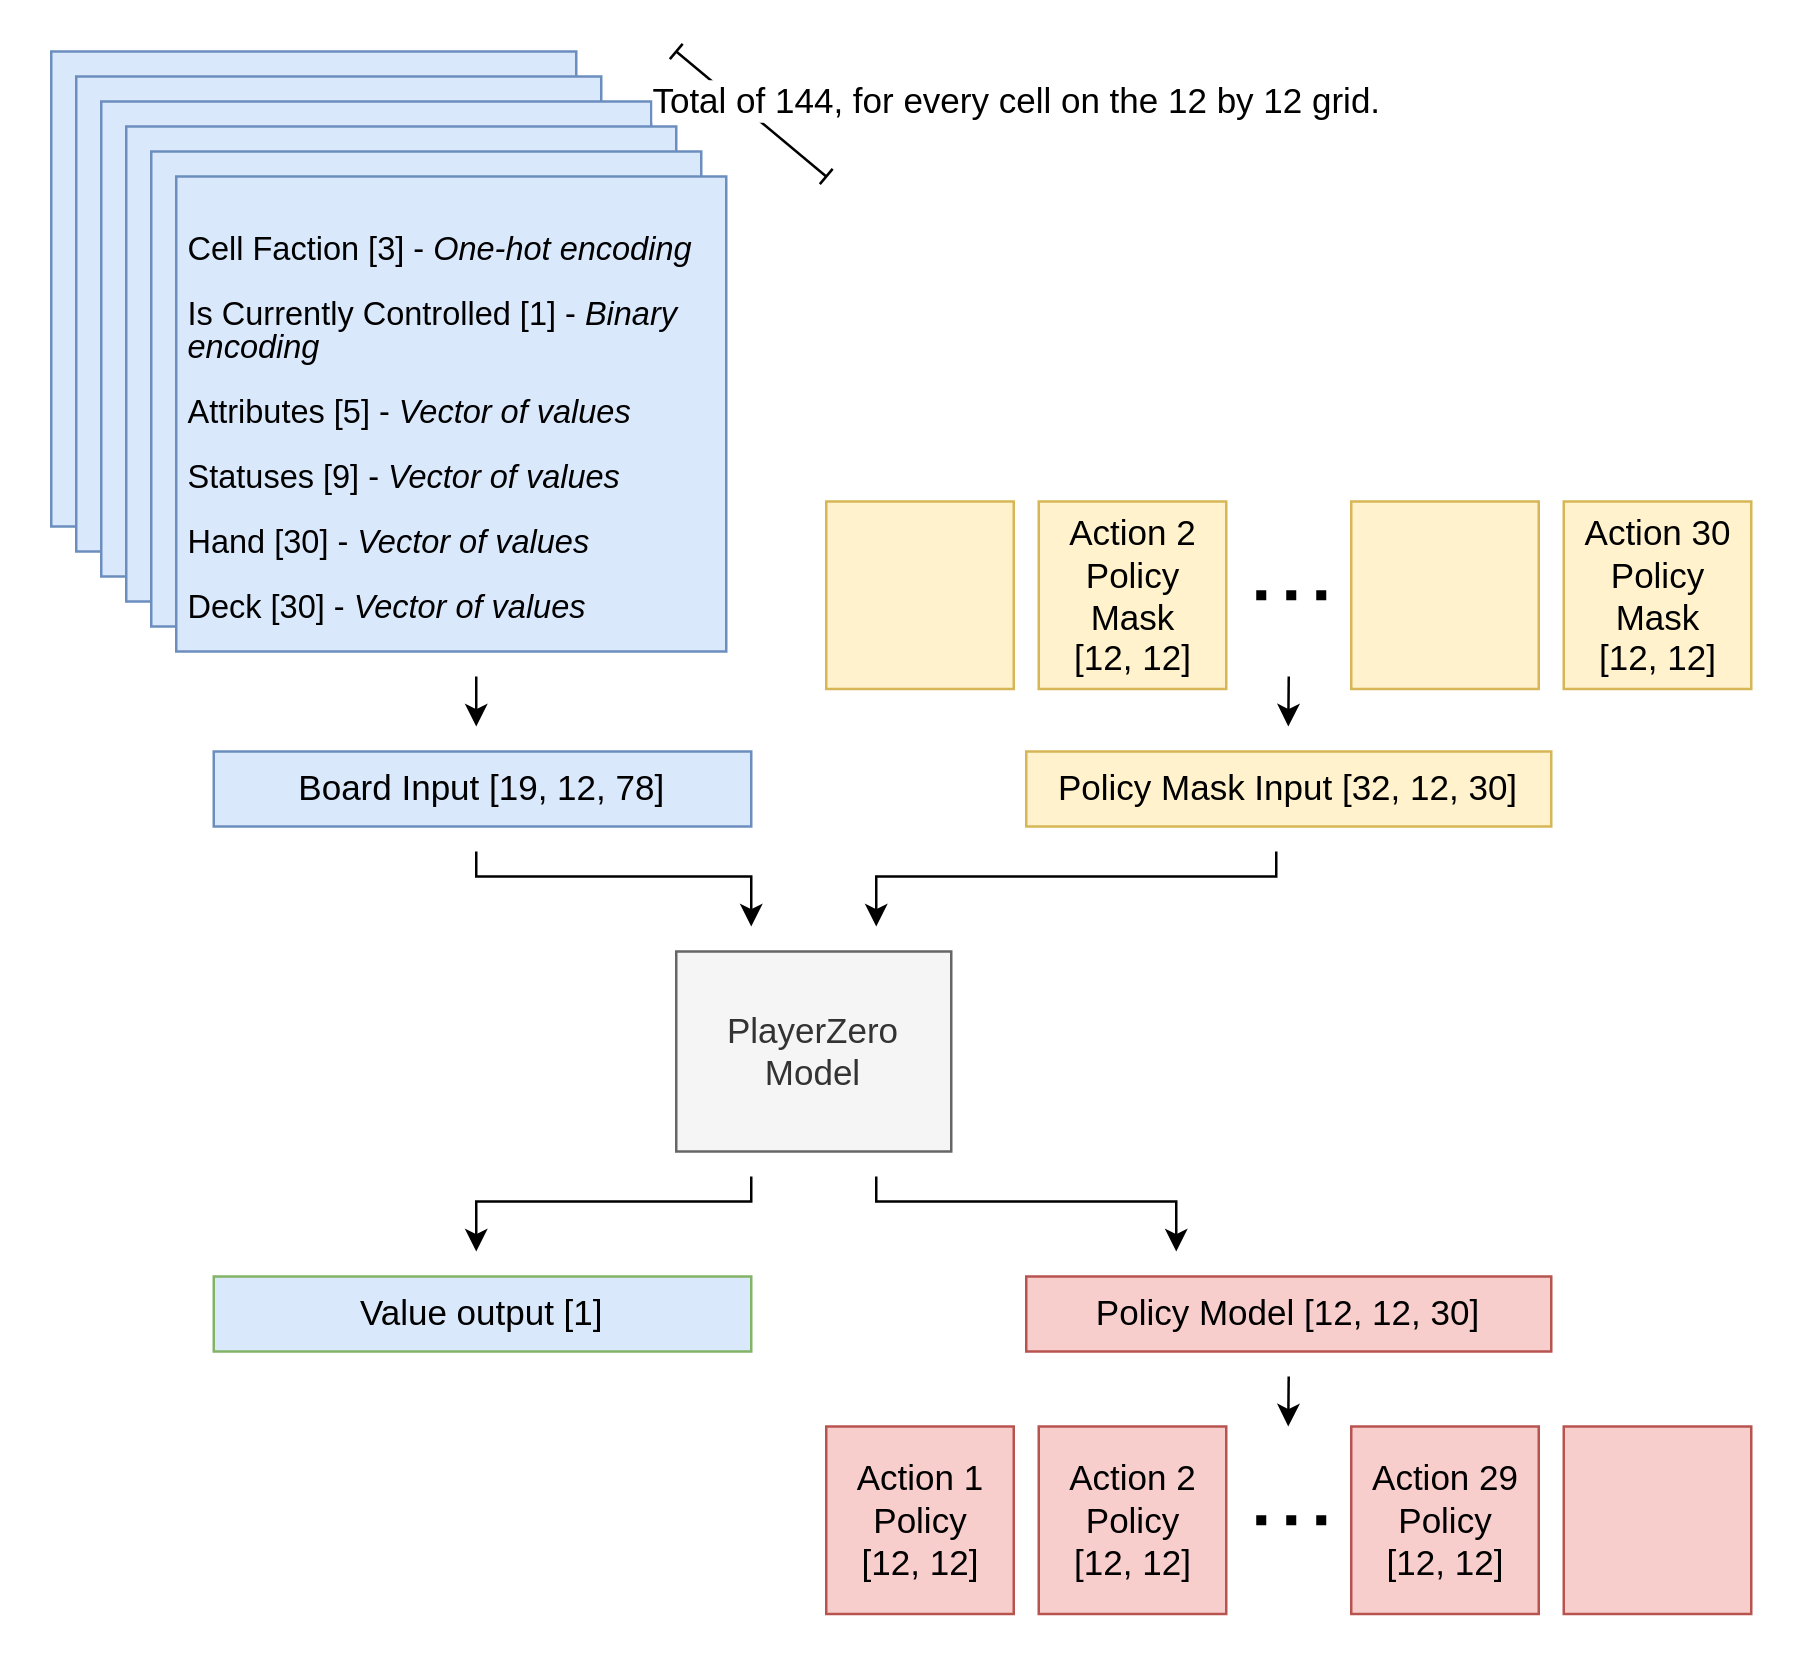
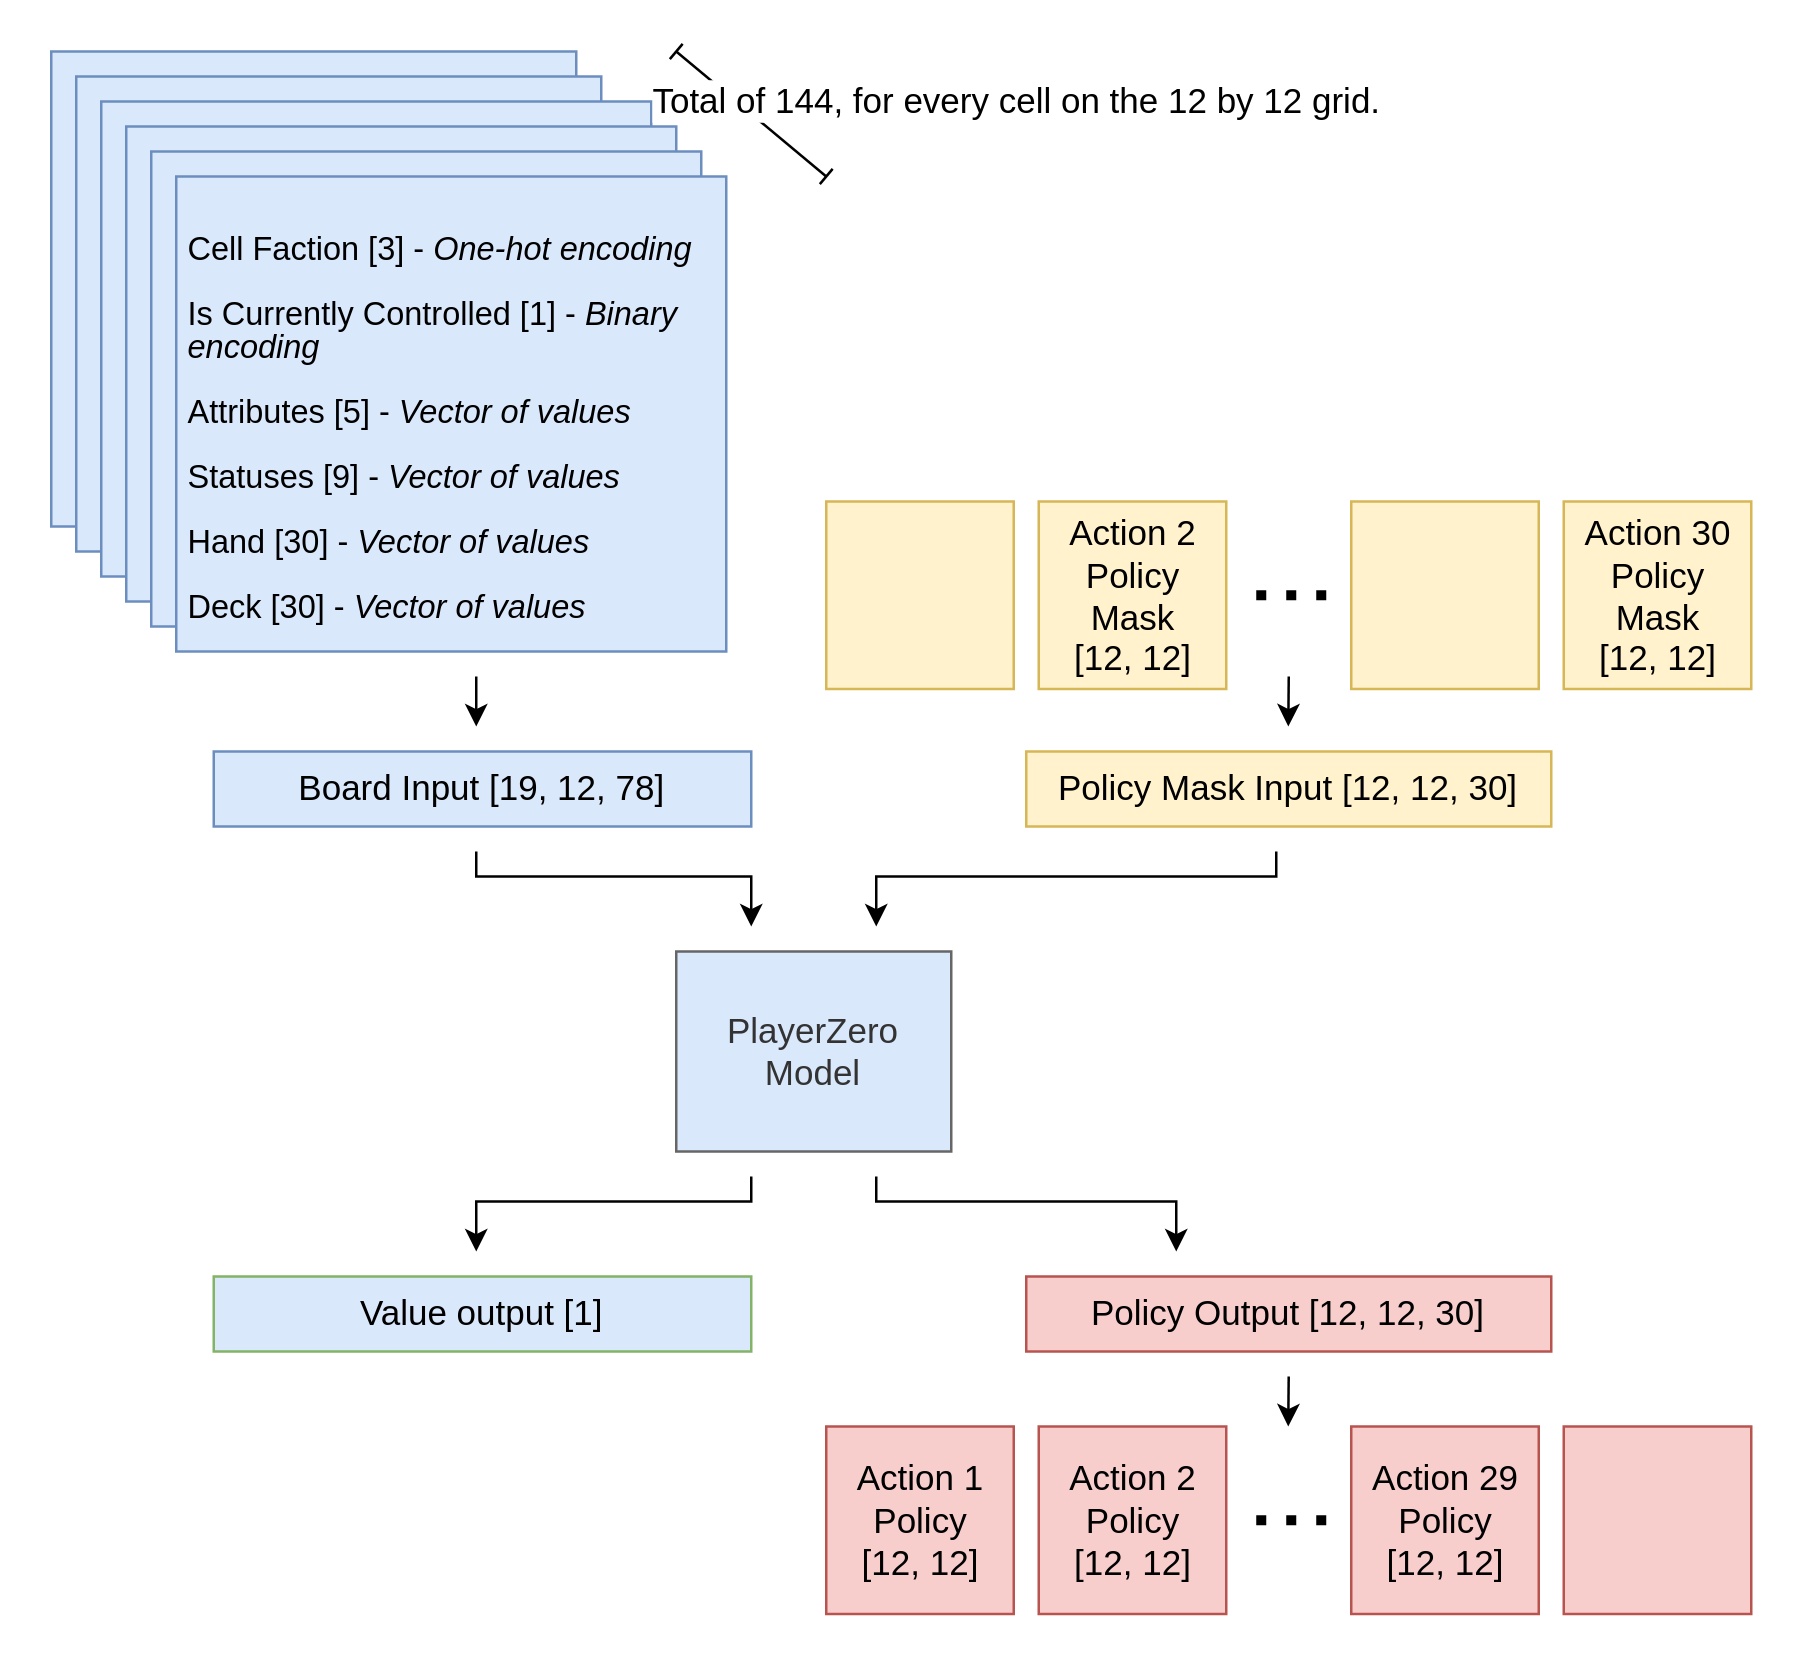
node "Policy Mask Input [32, 12, 30]": label "Policy Mask Input [32, 12, 30]" -> "Policy Mask Input [12, 12, 30]"
node "PlayerZero Model": fillcolor #f5f5f5 -> #dae8fc
node "Policy Model [12, 12, 30]": label "Policy Model [12, 12, 30]" -> "Policy Output [12, 12, 30]"
